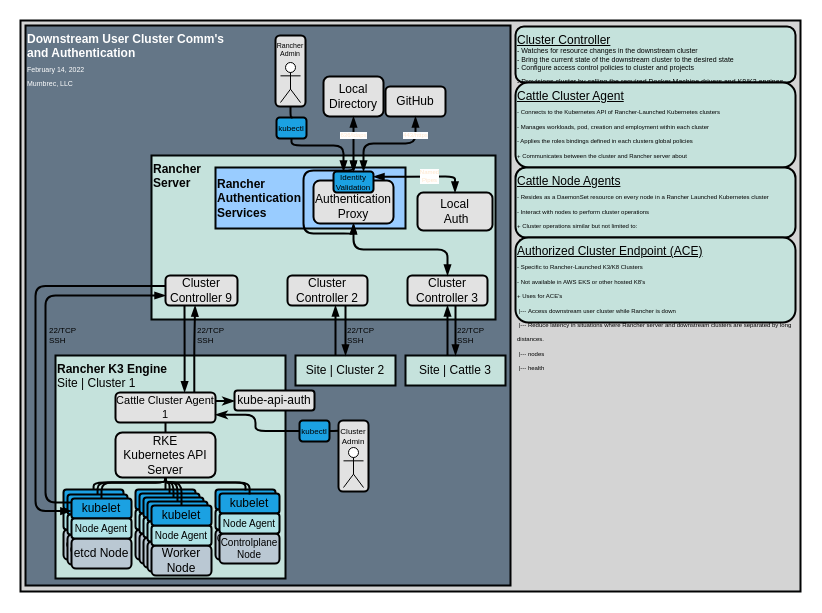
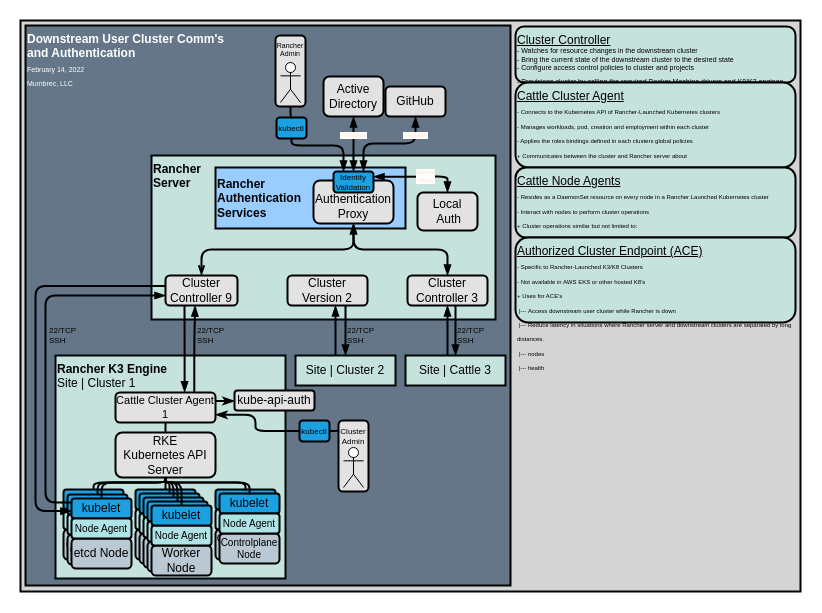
node "Local Directory": label "Local Directory" -> "Active Directory"
edge "Identity Validation" -- "Authentication Proxy": now "Cluster Controller 9" -- "Authentication Proxy"
node "Local Auth": size 75x38 -> 60x38
node "Cluster Controller 2": label "Cluster Controller 2" -> "Cluster Version 2"
